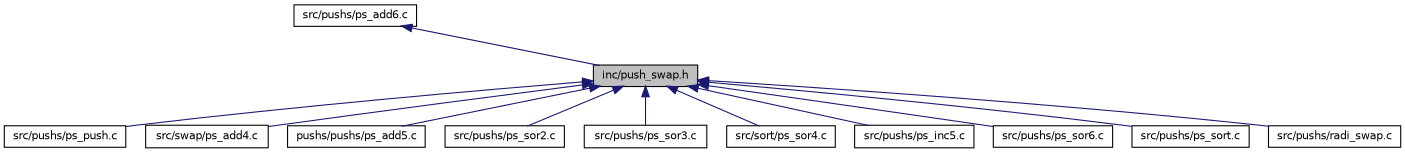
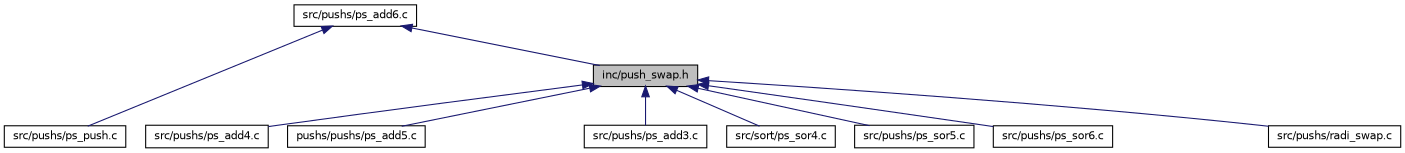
edge "src/pushs/ps_push.c" -> "inc/push_swap.h": now "src/pushs/ps_push.c" -> "src/pushs/ps_add6.c"
node "src/swap/ps_add4.c": label "src/swap/ps_add4.c" -> "src/pushs/ps_add4.c"
node "src/pushs/ps_sor2.c": removed
node "src/pushs/ps_sor3.c": label "src/pushs/ps_sor3.c" -> "src/pushs/ps_add3.c"
node "src/pushs/ps_inc5.c": label "src/pushs/ps_inc5.c" -> "src/pushs/ps_sor5.c"
node "src/pushs/ps_sort.c": removed
